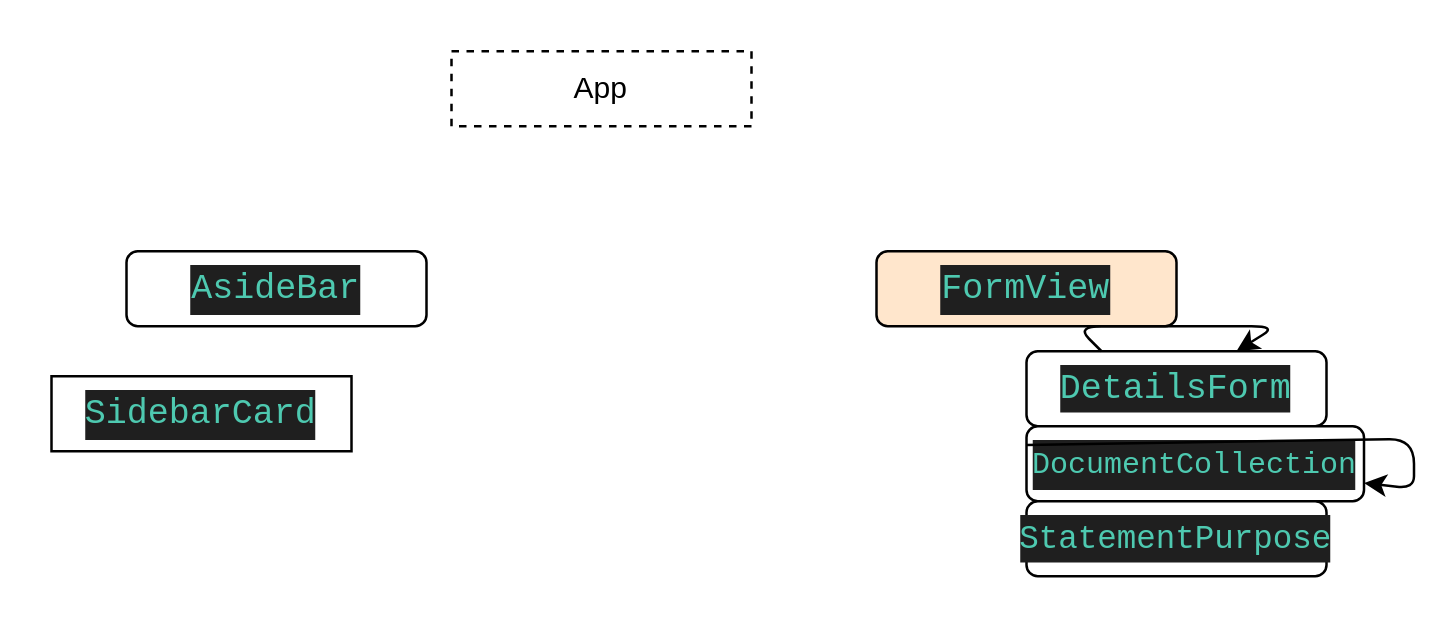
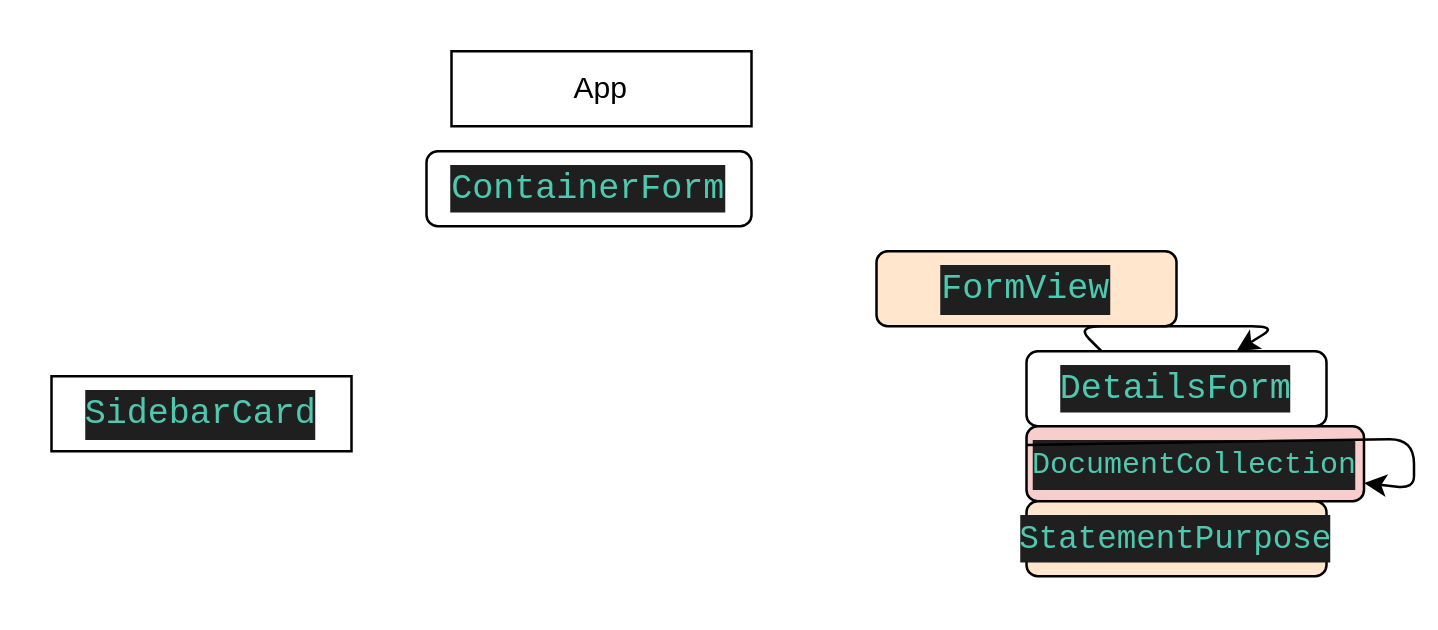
node "App": style dashed -> solid
node "ContainerForm": added
node "AsideBar": removed
node "DocumentCollection": fillcolor #ffffff -> #f8cecc
node "StatementPurpose": fillcolor #ffffff -> #ffe6cc
